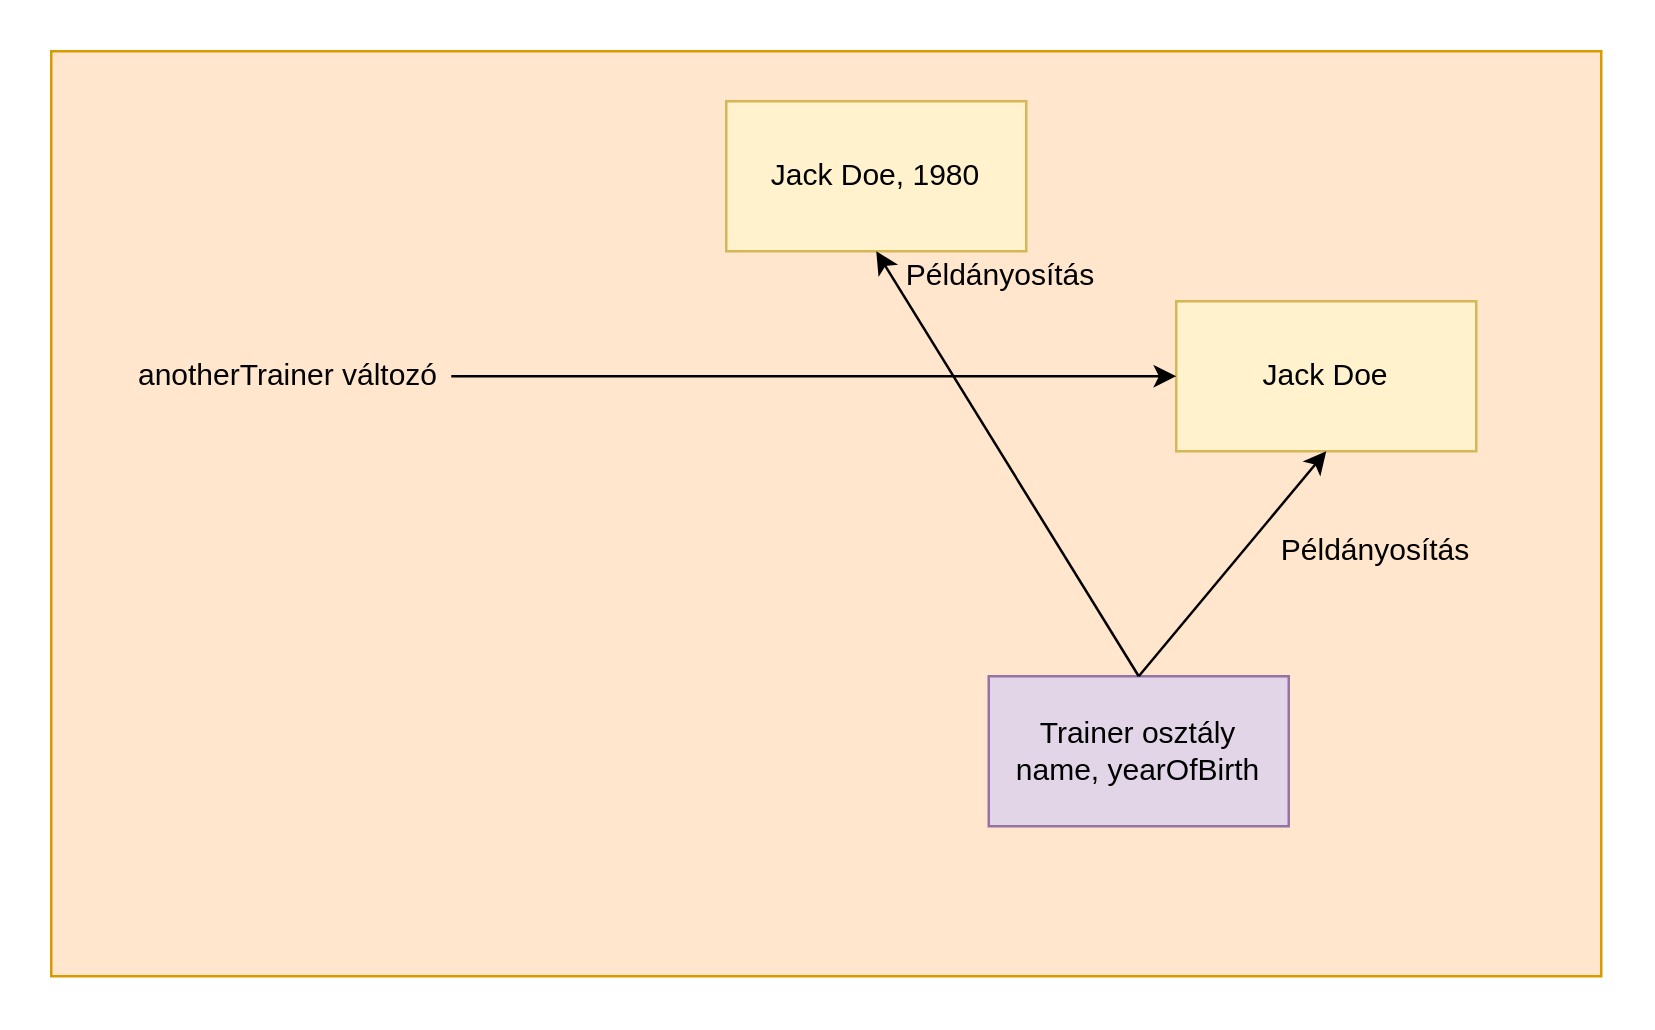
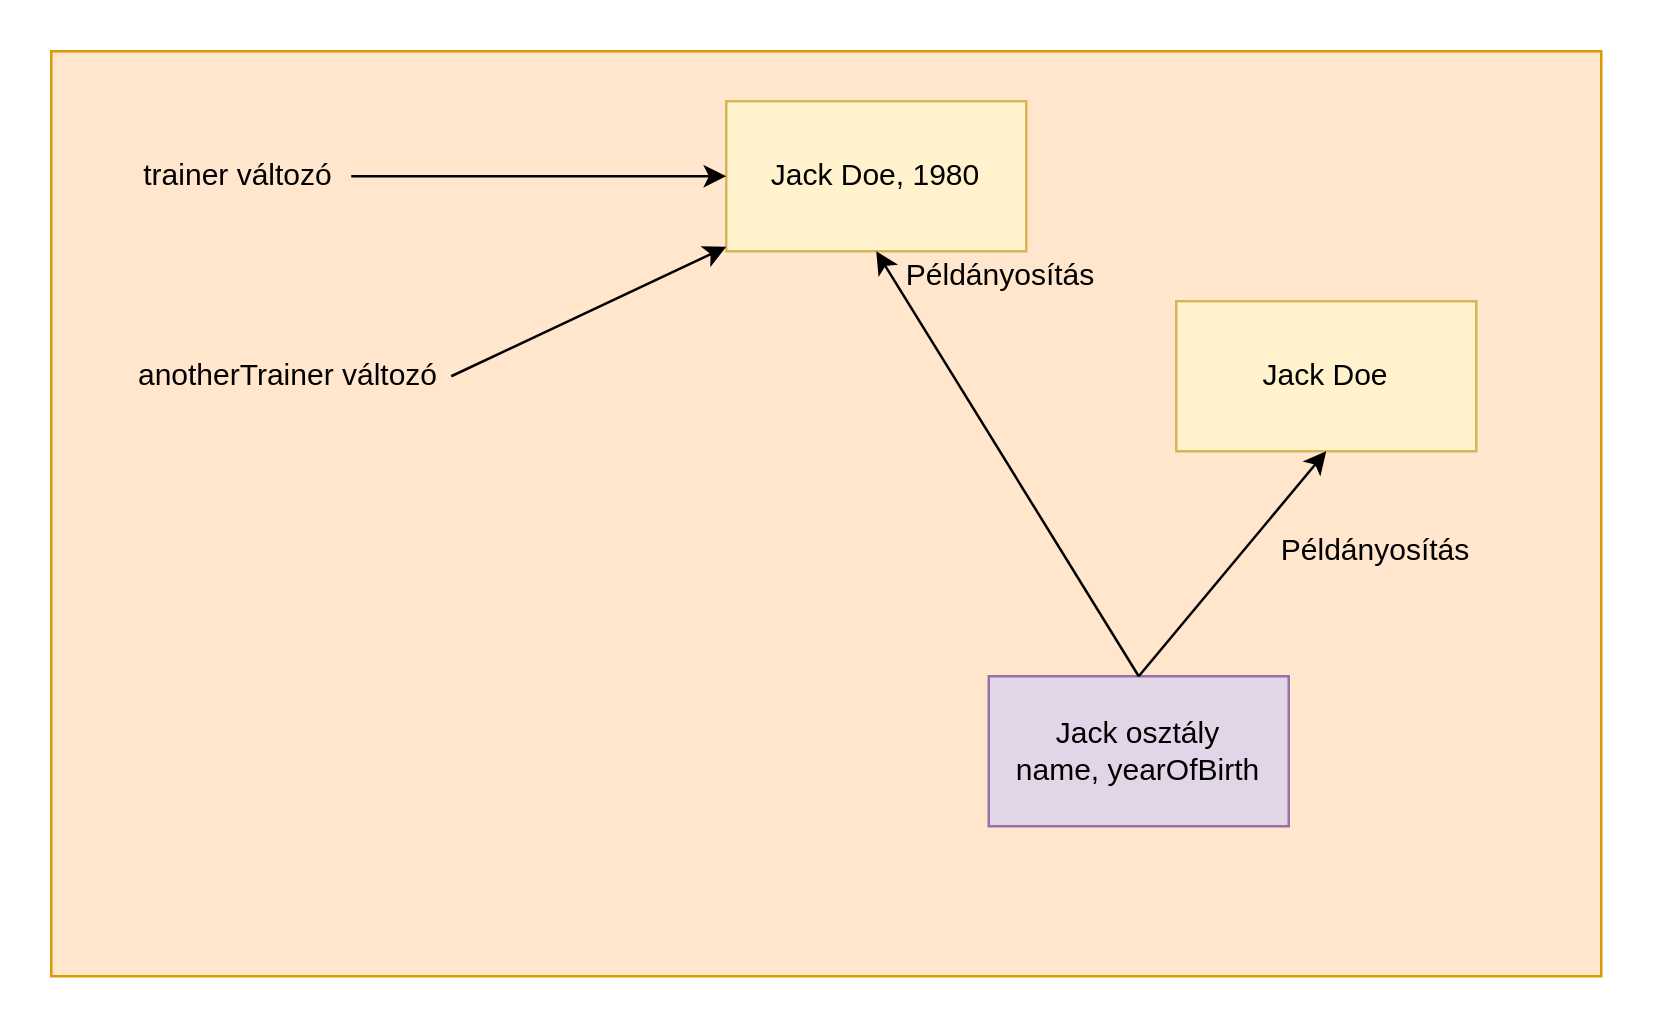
node "trainer változó": added
edge "trainer változó" -> "Jack Doe, 1980": added
edge "anotherTrainer változó" -> "Jack Doe": now "anotherTrainer változó" -> "Jack Doe, 1980"
node "Trainer osztály name, yearOfBirth": label "Trainer osztály name, yearOfBirth" -> "Jack osztály name, yearOfBirth"
